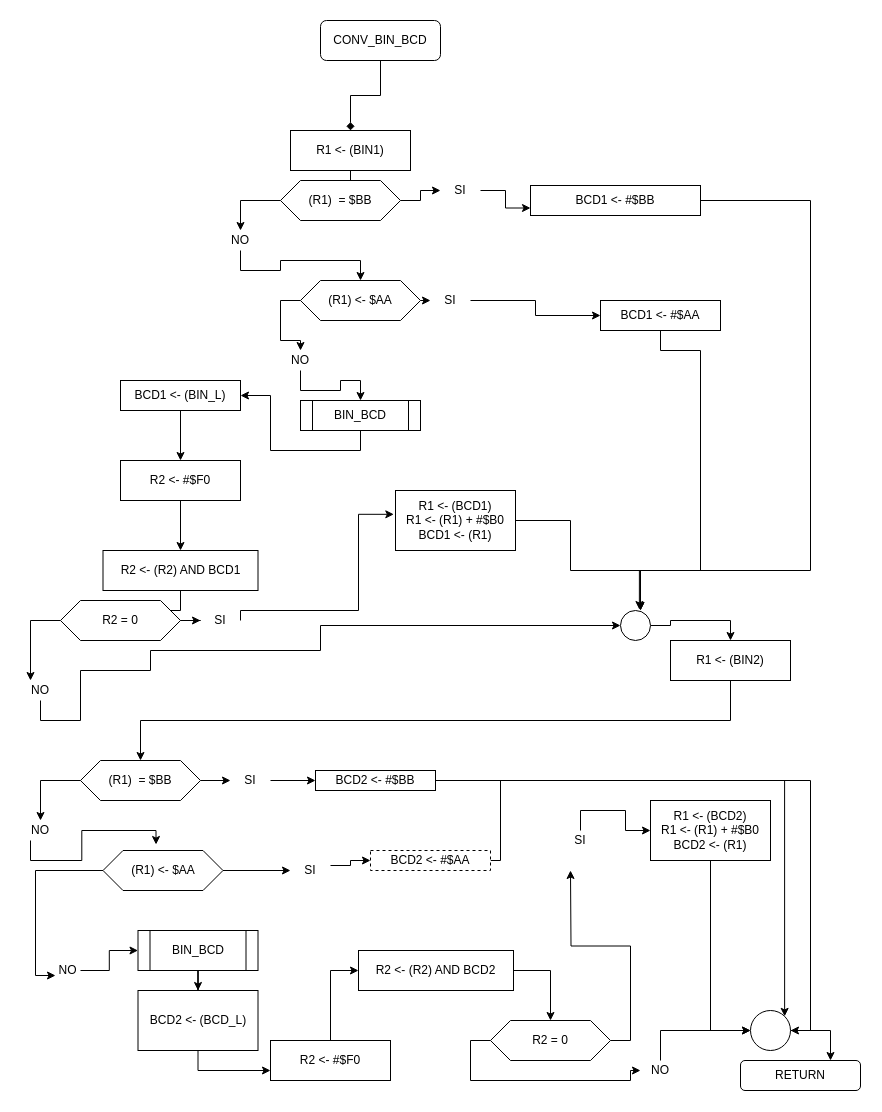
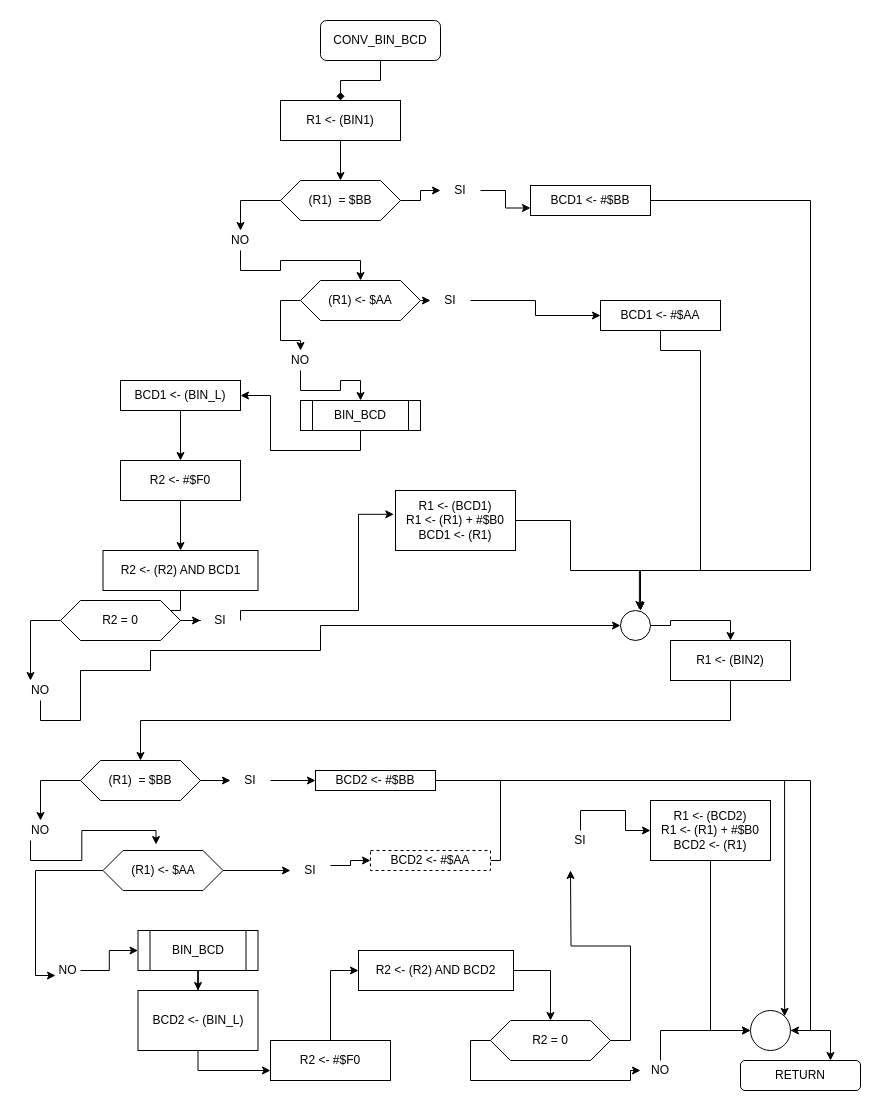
node "R1 <- (BIN1)": moved (351, 151) -> (341, 121)
node "BCD1 <- #$BB": size 170x30 -> 120x30
node "BCD2 <- (BCD_L)": label "BCD2 <- (BCD_L)" -> "BCD2 <- (BIN_L)"
